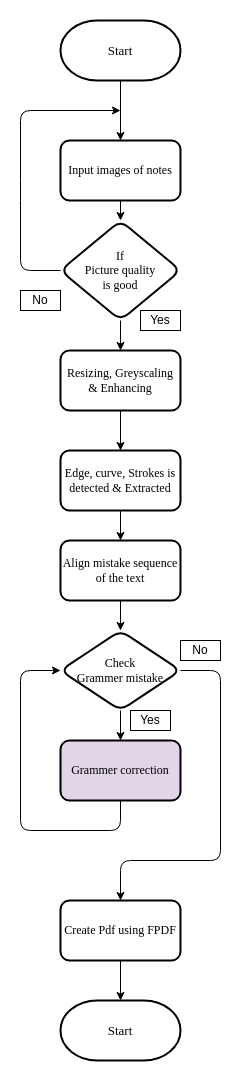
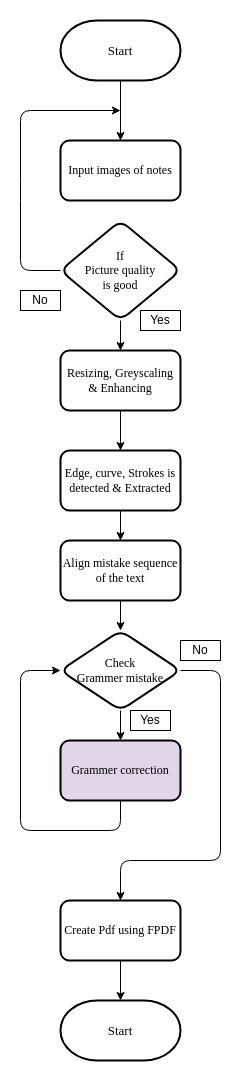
edge "Input images of notes" -> "If Picture quality is good": removed
